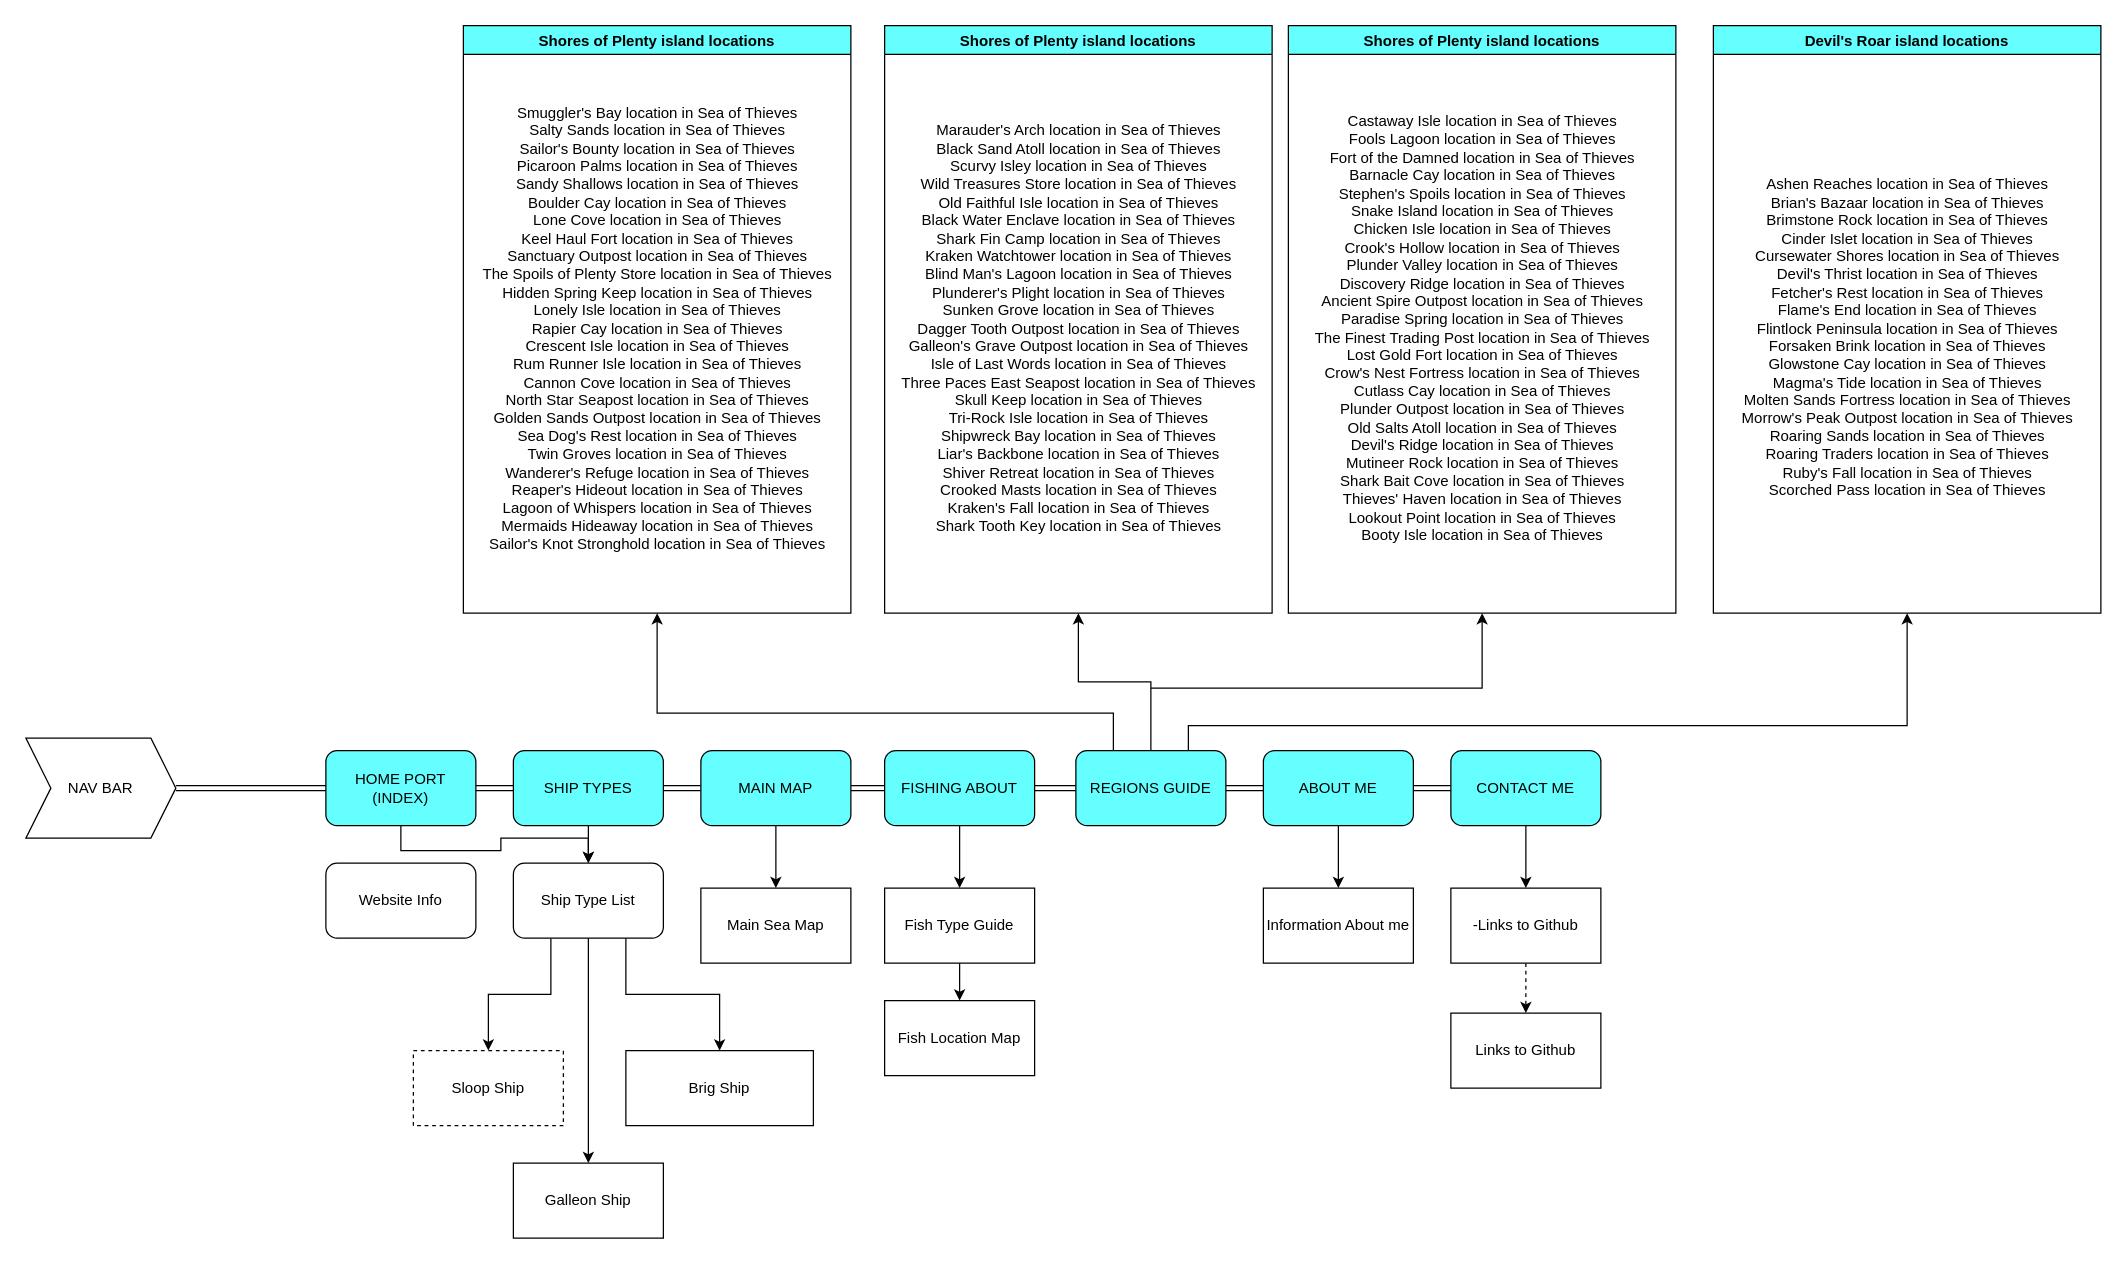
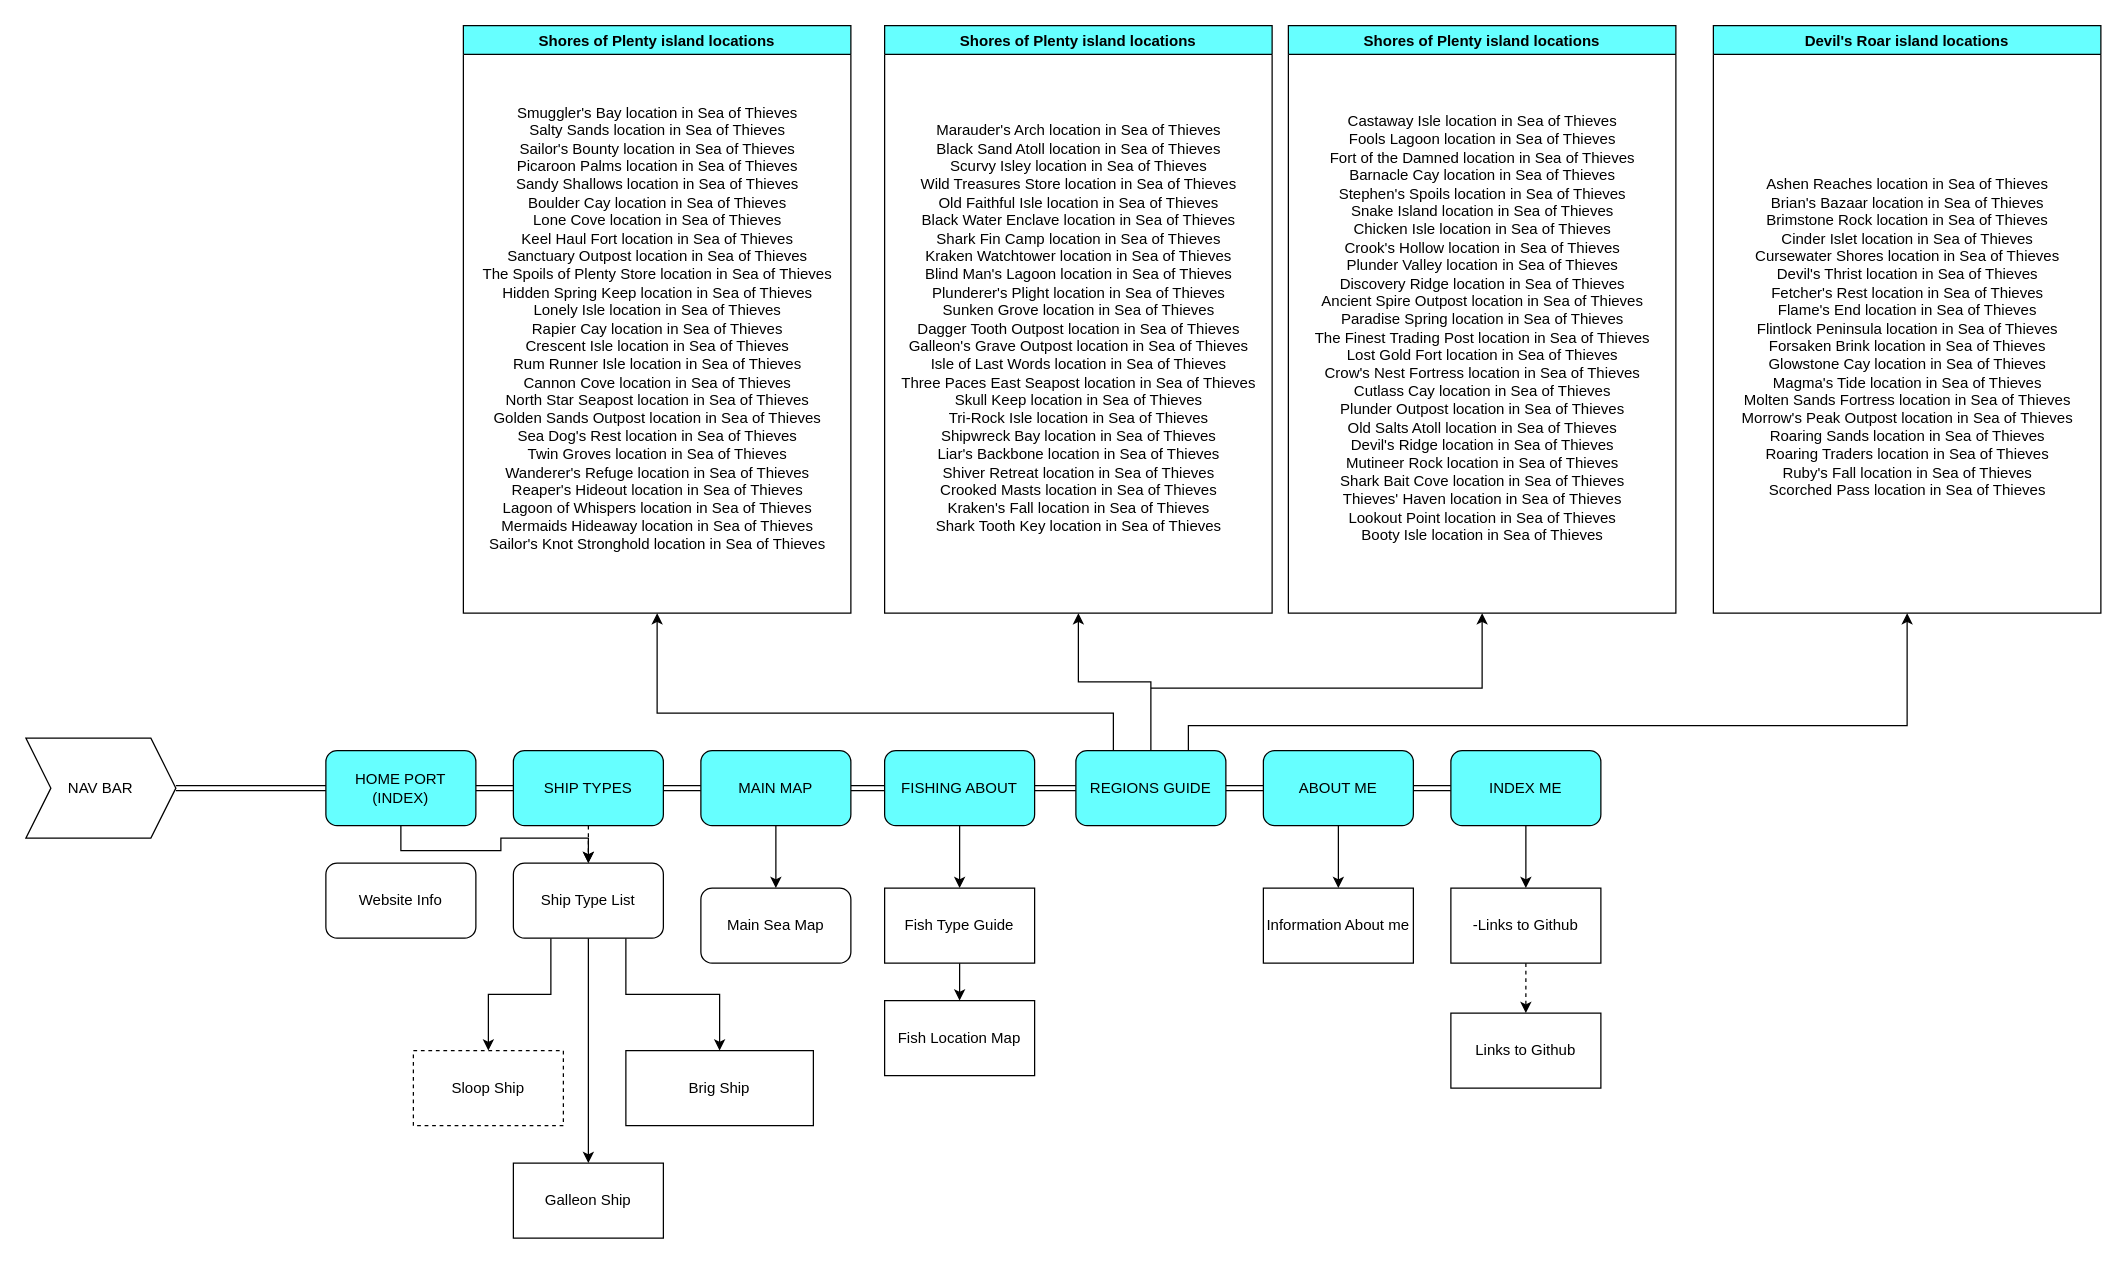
node "CONTACT ME": label "CONTACT ME" -> "INDEX ME"
edge "SHIP TYPES" -> "Ship Type List": style solid -> dashed
node "Main Sea Map": shape rectangle -> rounded rectangle
